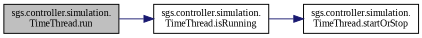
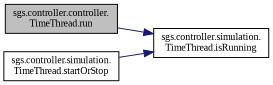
node "sgs.controller.simulation. TimeThread.run": label "sgs.controller.simulation. TimeThread.run" -> "sgs.controller.controller. TimeThread.run"
edge "sgs.controller.simulation. TimeThread.isRunning" -> "sgs.controller.simulation. TimeThread.startOrStop": reversed
